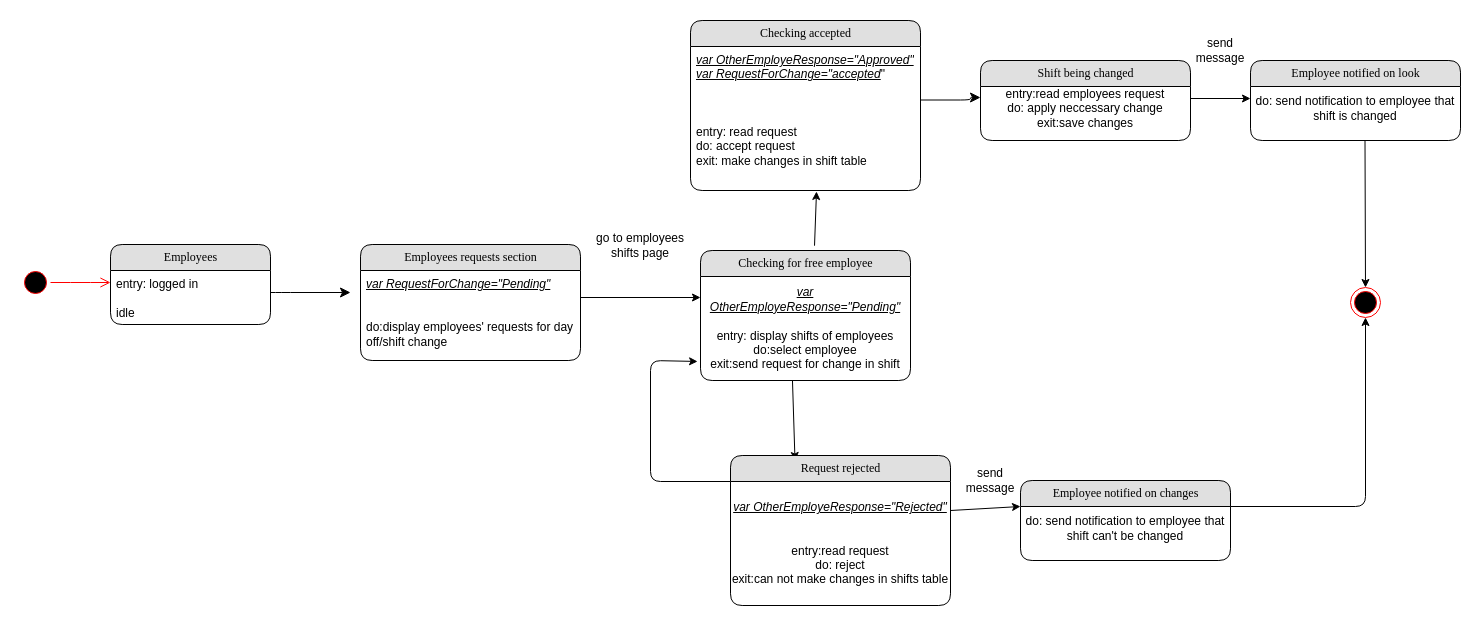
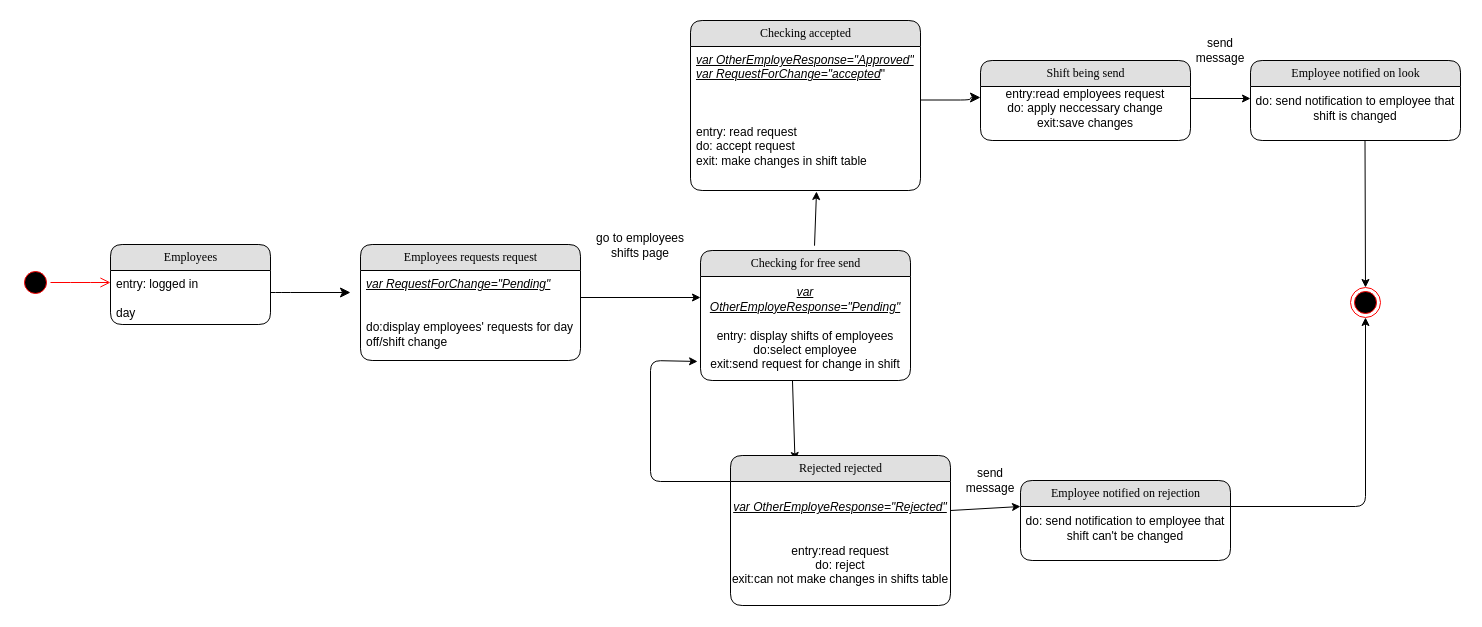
node "Shift being changed": label "Shift being changed" -> "Shift being send"
node "Employees requests section": label "Employees requests section" -> "Employees requests request"
node "Checking for free employee": label "Checking for free employee" -> "Checking for free send"
node "entry: logged in idle": label "entry: logged in idle" -> "entry: logged in day"
node "Request rejected": label "Request rejected" -> "Rejected rejected"
node "Employee notified on changes": label "Employee notified on changes" -> "Employee notified on rejection"
